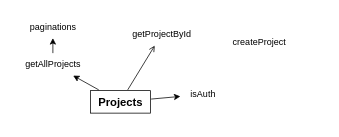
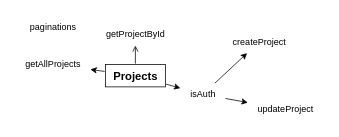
node "getProjectById": moved (162, 34) -> (135, 34)
edge "getAllProjects" -> "paginations": removed
edge "isAuth" -> "createProject": added
edge "isAuth" -> "updateProject": added
node "Projects": moved (120, 102) -> (135, 75)
node "updateProject": added
